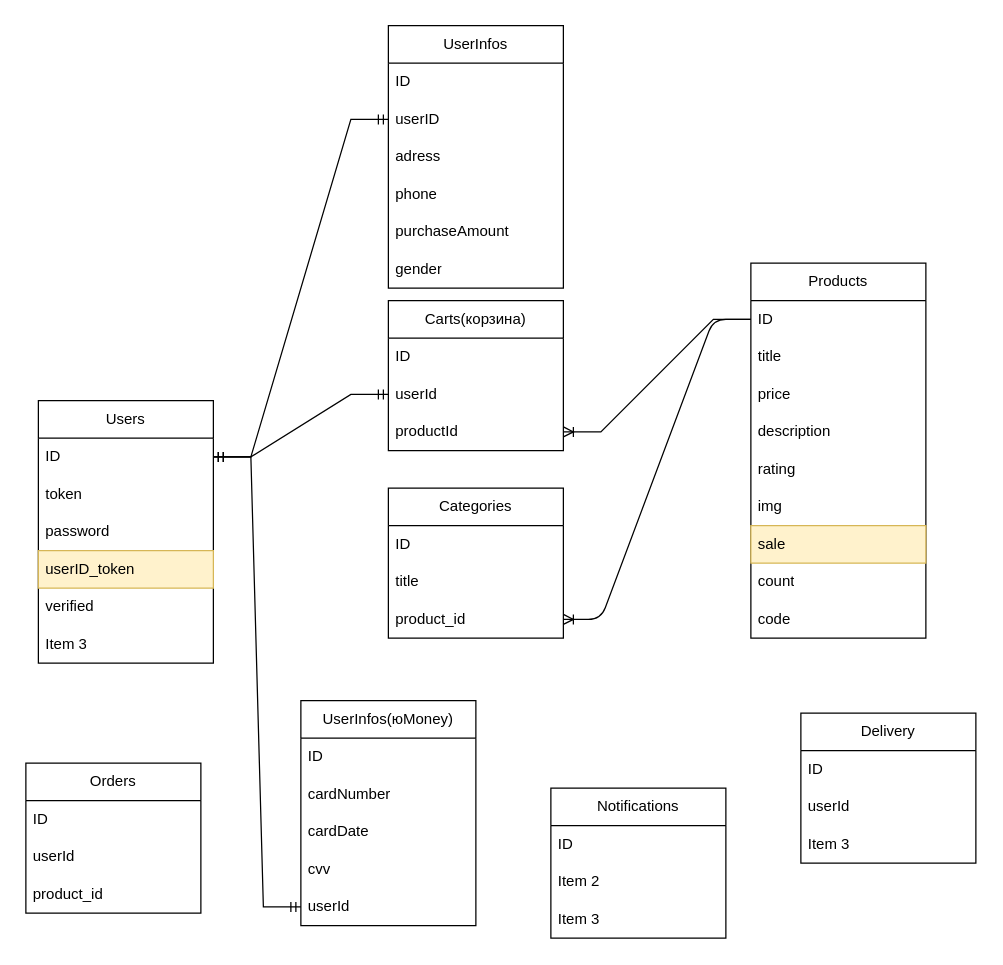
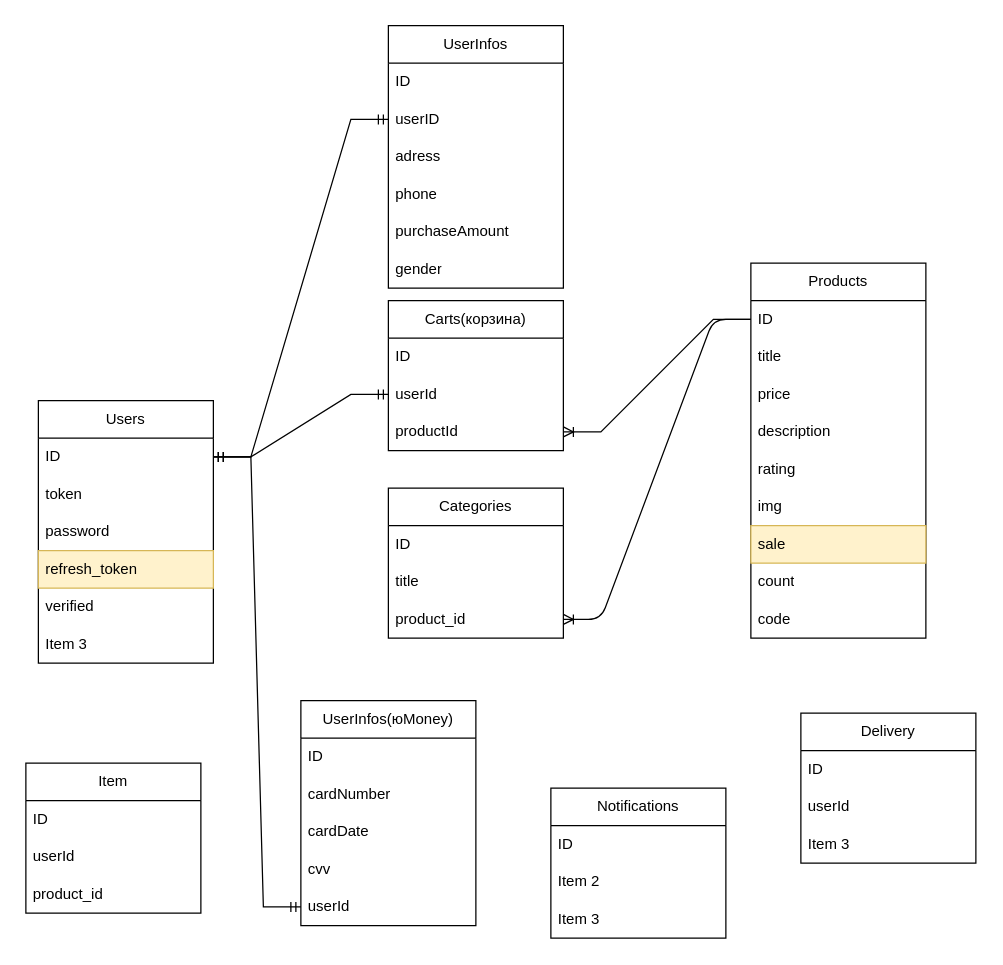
node "userID_token": label "userID_token" -> "refresh_token"
node "Orders": label "Orders" -> "Item"
